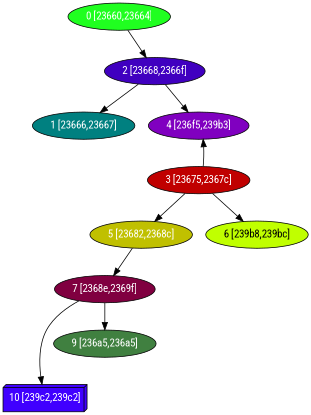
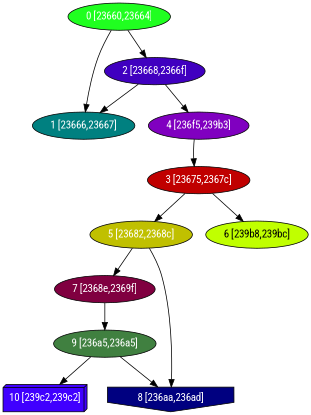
edge "0 [23660,23664]" -> "1 [23666,23667]": added
edge "3 [23675,2367c]" -> "4 [236f5,239b3]": reversed
edge "7 [2368e,2369f]" -> "10 [239c2,239c2]": now "9 [236a5,236a5]" -> "10 [239c2,239c2]"
node "8 [236aa,236ad]": added
